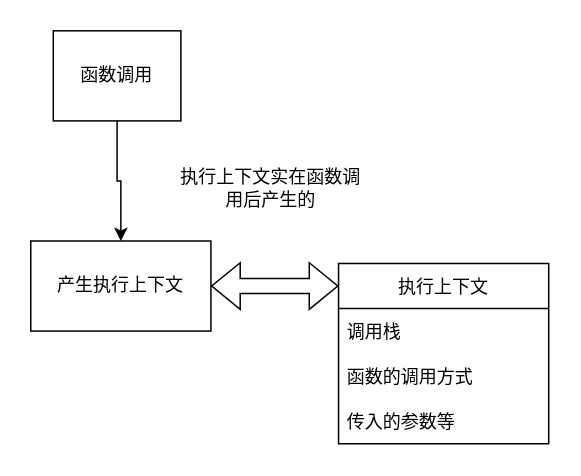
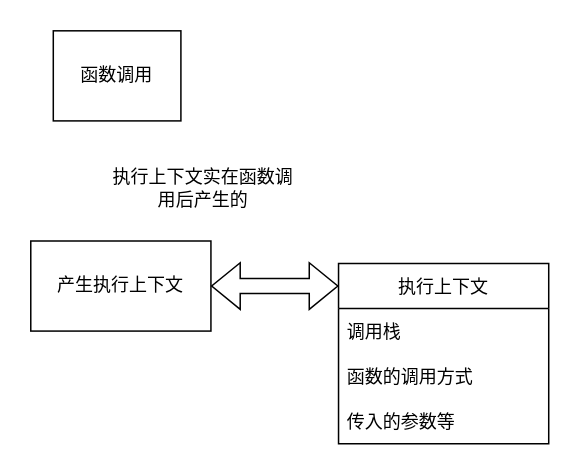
edge "函数调用" -> "产生执行上下文": removed
node "执行上下文实在函数调用后产生的": moved (271, 188) -> (203, 188)
